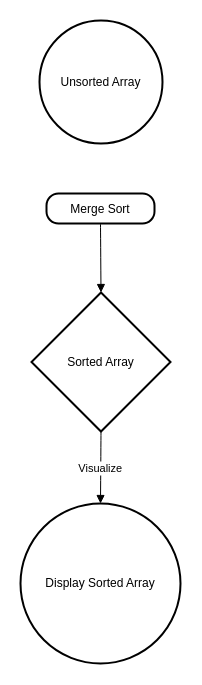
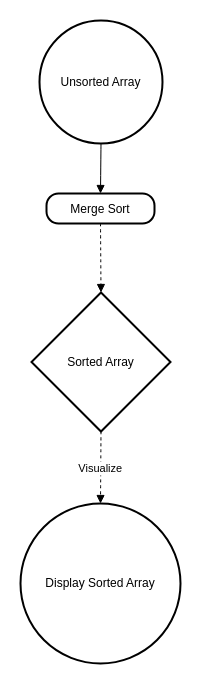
edge "Unsorted Array" -> "Merge Sort": added
edge "Merge Sort" -> "Sorted Array": style solid -> dashed
edge "Sorted Array" -> "Display Sorted Array": style solid -> dashed
